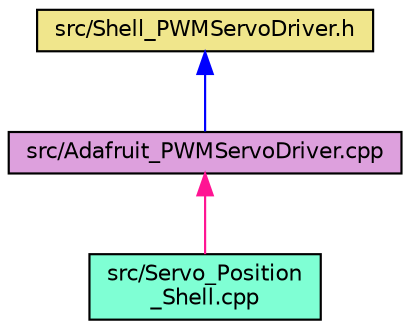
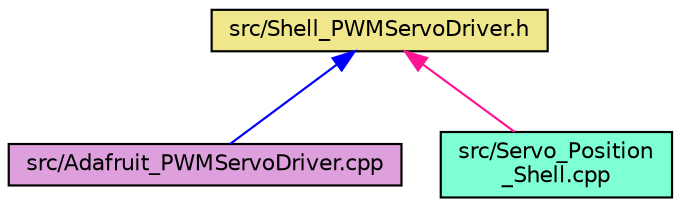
edge "src/Servo_Position _Shell.cpp" -> "src/Adafruit_PWMServoDriver.cpp": now "src/Servo_Position _Shell.cpp" -> "src/Shell_PWMServoDriver.h"
